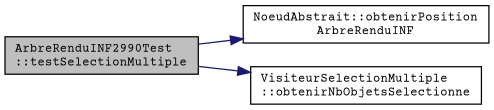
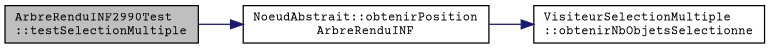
edge "ArbreRenduINF2990Test ::testSelectionMultiple" -> "VisiteurSelectionMultiple ::obtenirNbObjetsSelectionne": now "NoeudAbstrait::obtenirPosition ArbreRenduINF" -> "VisiteurSelectionMultiple ::obtenirNbObjetsSelectionne"
